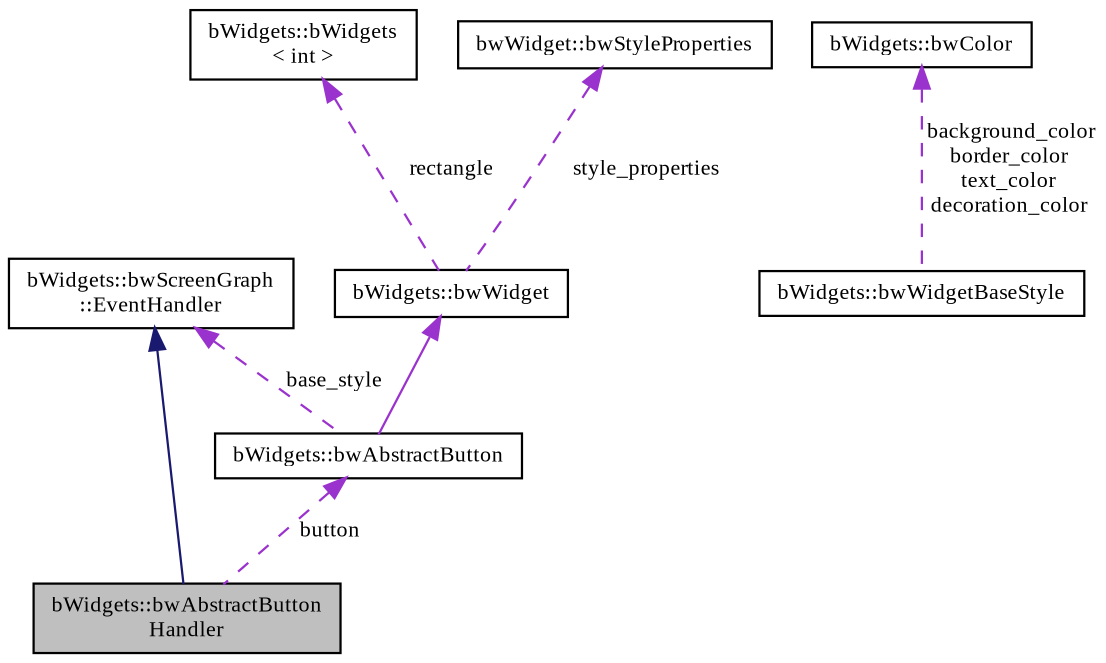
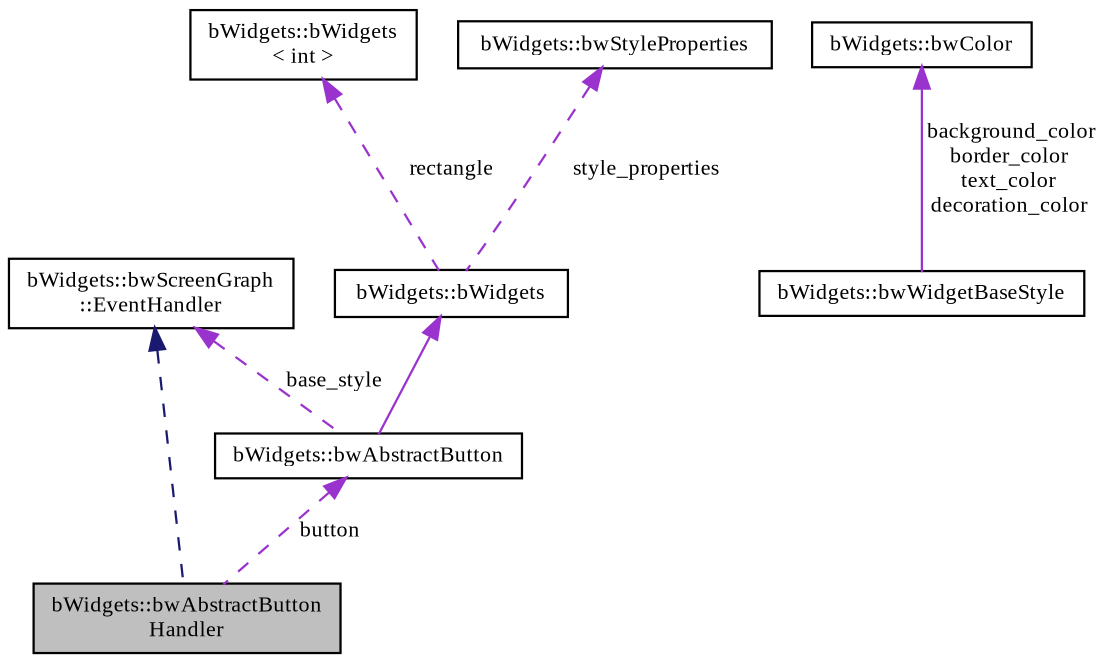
node "bwWidget::bwStyleProperties": label "bwWidget::bwStyleProperties" -> "bWidgets::bwStyleProperties"
edge "bWidgets::bwWidgetBaseStyle" -> "bWidgets::bwColor": style dashed -> solid
node "bWidgets::bwWidget": label "bWidgets::bwWidget" -> "bWidgets::bWidgets"
edge "bWidgets::bwAbstractButton Handler" -> "bWidgets::bwScreenGraph ::EventHandler": style solid -> dashed
